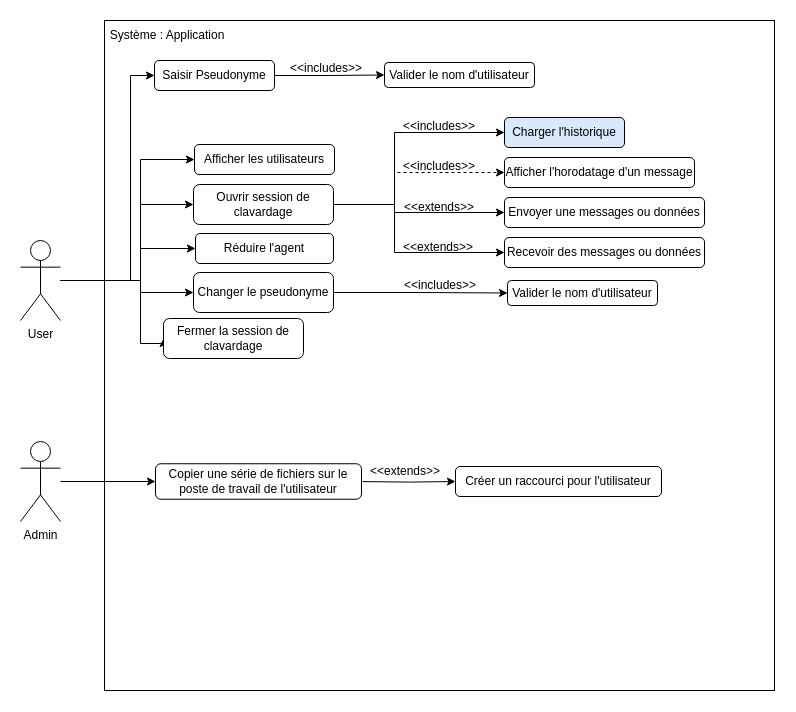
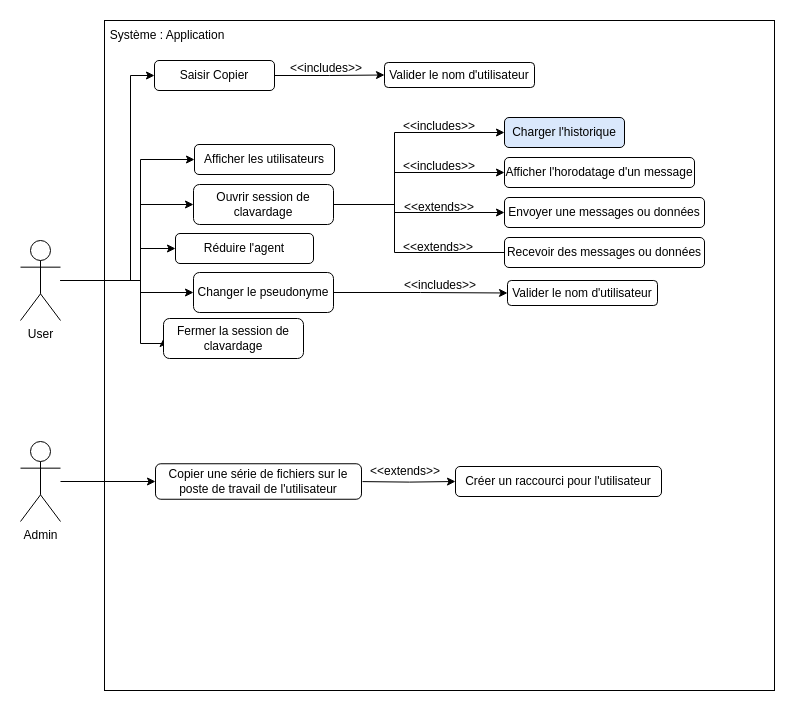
node "Saisir Pseudonyme": label "Saisir Pseudonyme" -> "Saisir Copier"
edge "Ouvrir session de clavardage" -> "Afficher l'horodatage d'un message": style dashed -> solid
node "Réduire l'agent": moved (265, 249) -> (245, 249)
edge "Ouvrir session de clavardage" -> "Recevoir des messages ou données": arrowhead classic -> none
